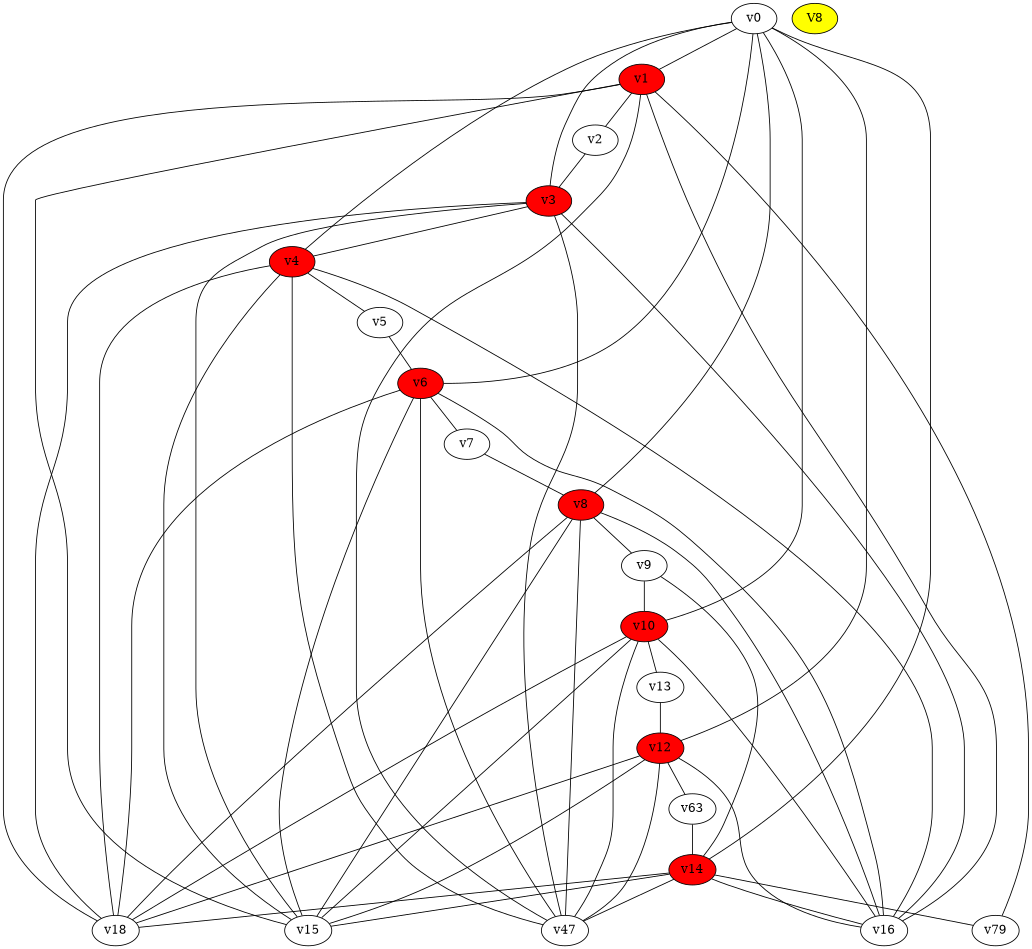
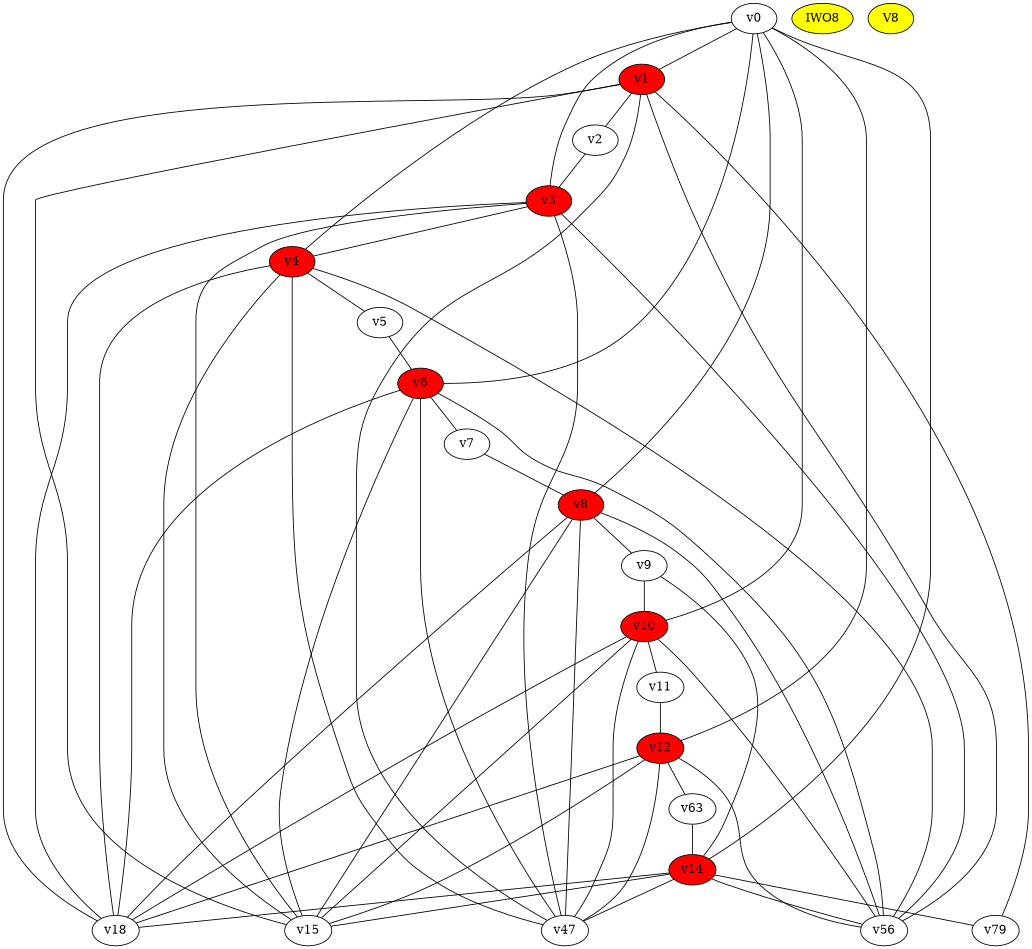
node "IWO8": added
node "v13": label "v13" -> "v11"
node "v16": label "v16" -> "v56"
